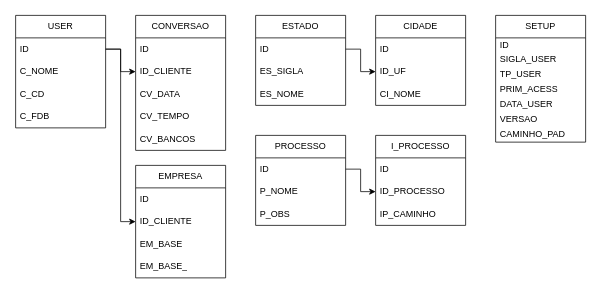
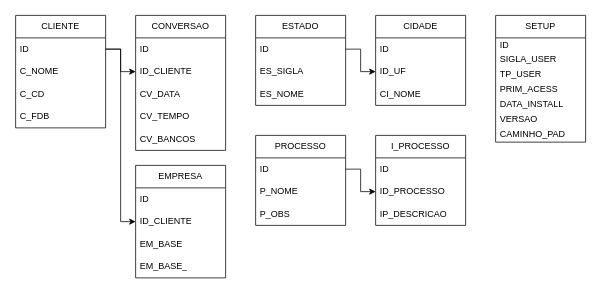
node "USER": label "USER" -> "CLIENTE"
node "DATA_USER": label "DATA_USER" -> "DATA_INSTALL"
node "IP_CAMINHO": label "IP_CAMINHO" -> "IP_DESCRICAO"
